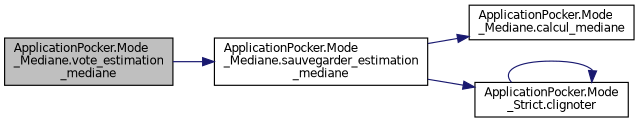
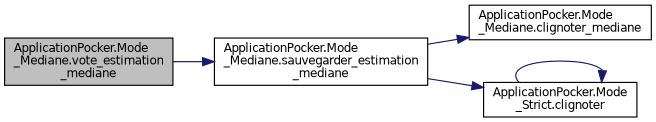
node "ApplicationPocker.Mode _Mediane.calcul_mediane": label "ApplicationPocker.Mode _Mediane.calcul_mediane" -> "ApplicationPocker.Mode _Mediane.clignoter_mediane"
